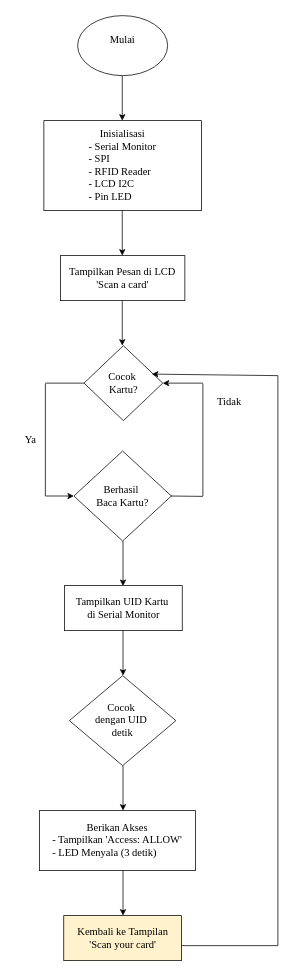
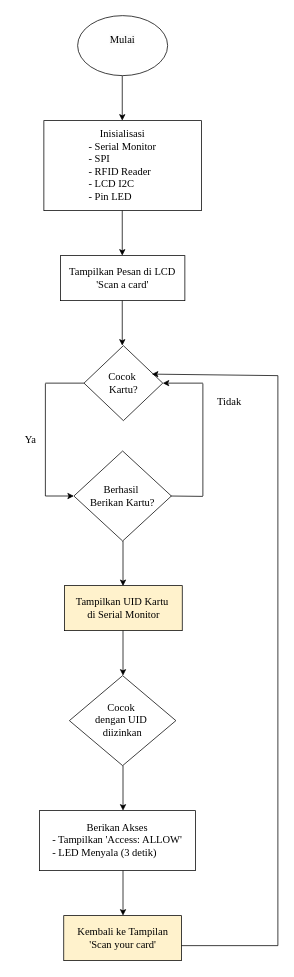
node "Berhasil Baca Kartu?": label "Berhasil Baca Kartu?" -> "Berhasil Berikan Kartu?"
node "Tampilkan UID Kartu di Serial Monitor": fillcolor #ffffff -> #fff2cc
node "Cocok dengan UID detik": label "Cocok dengan UID detik" -> "Cocok dengan UID diizinkan"
